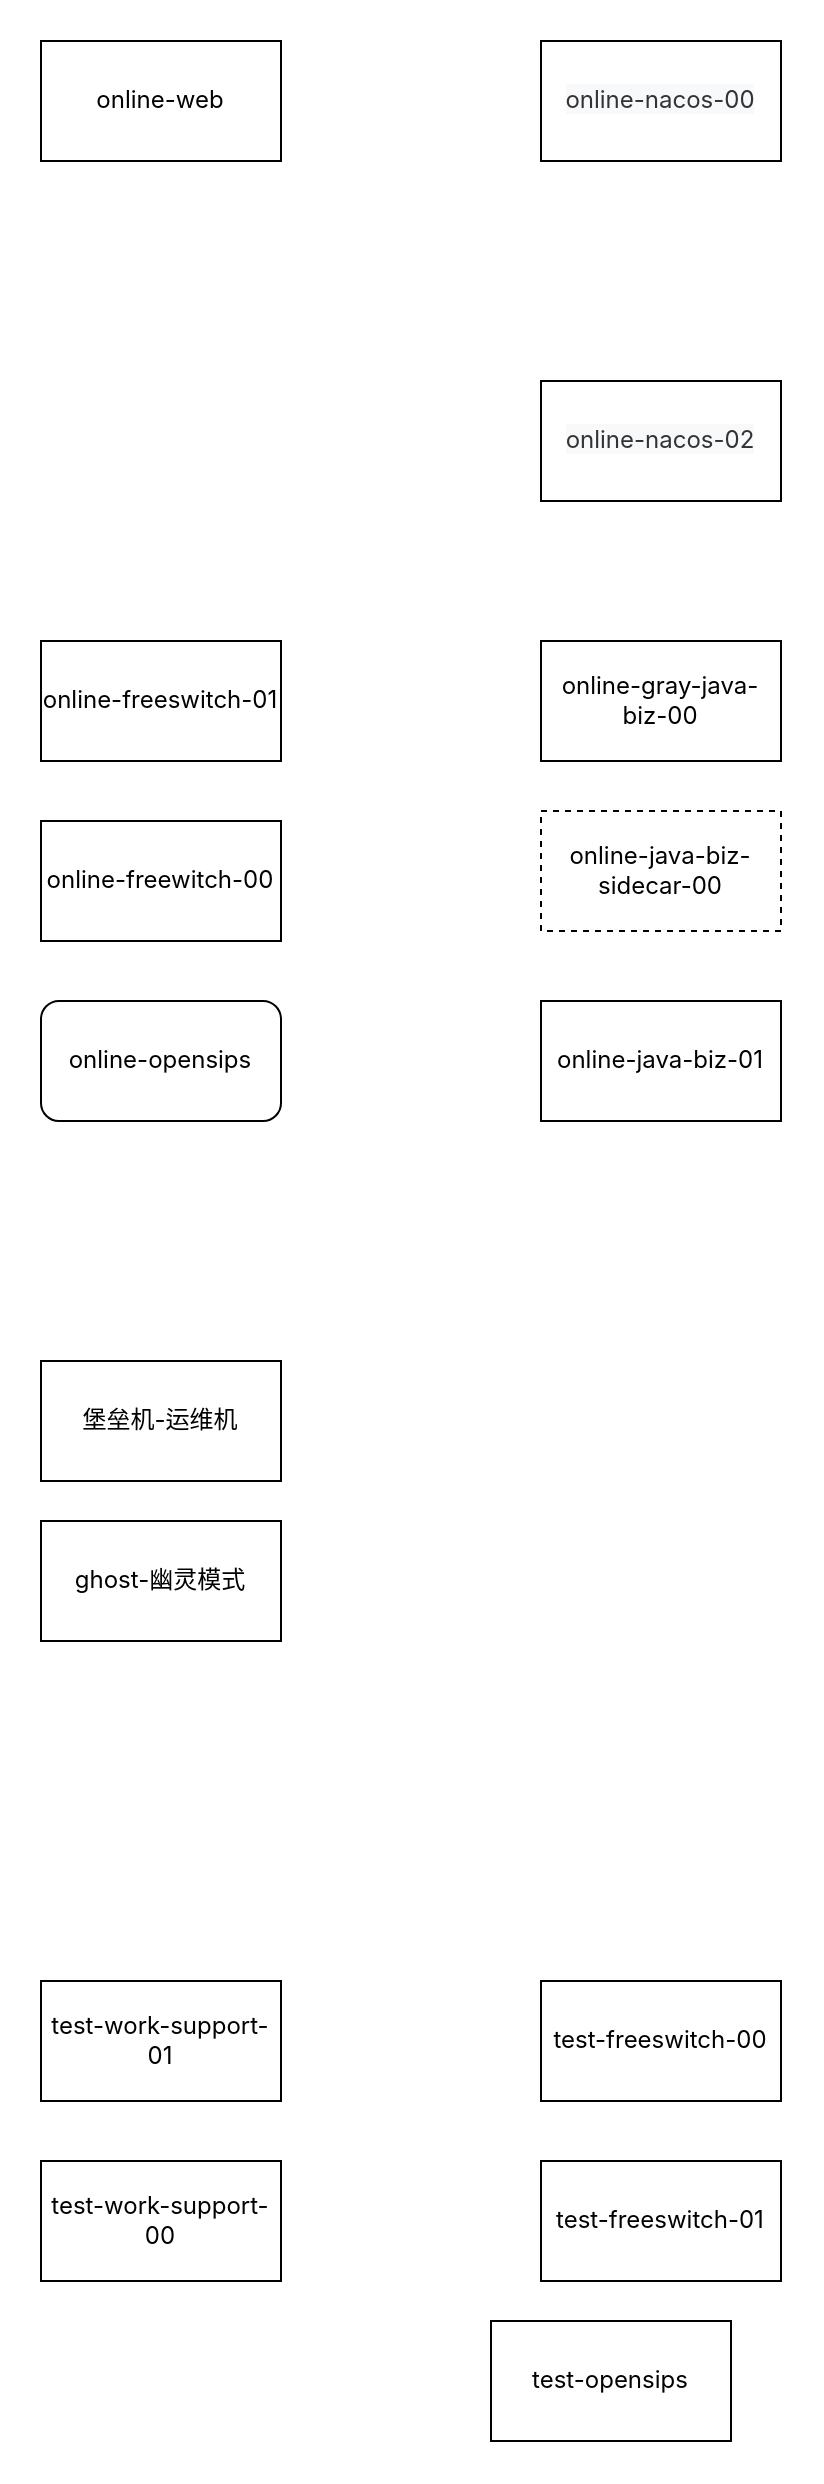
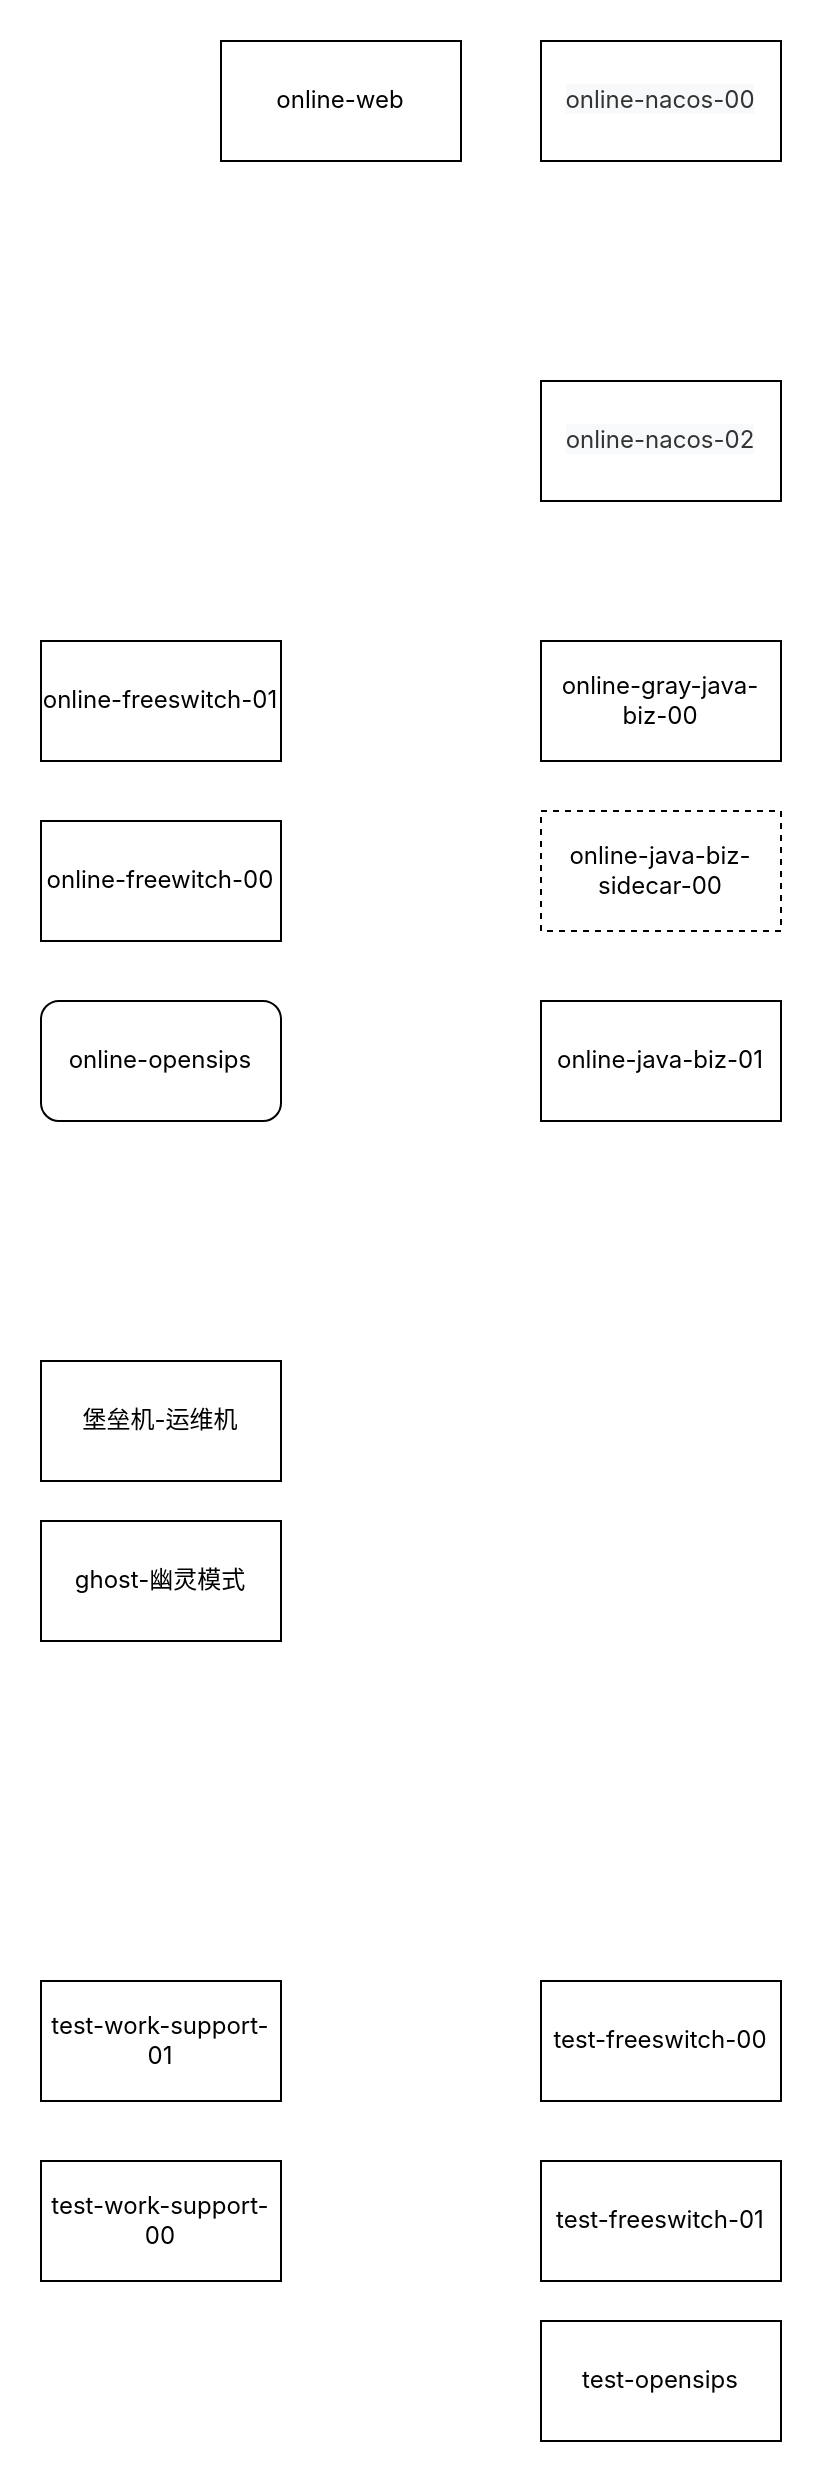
node "online-web": moved (161, 101) -> (341, 101)
node "test-opensips": moved (611, 2381) -> (661, 2381)
